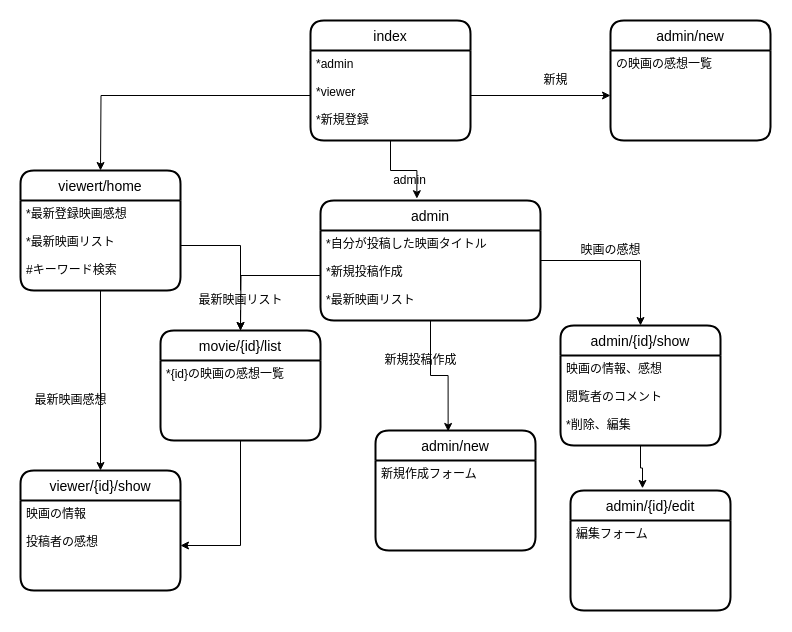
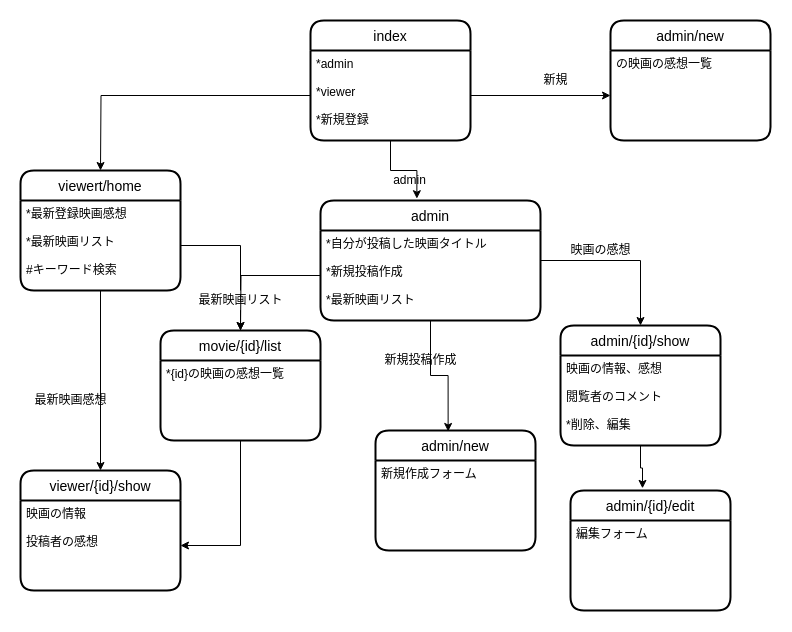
node "映画の感想": moved (611, 251) -> (601, 251)
